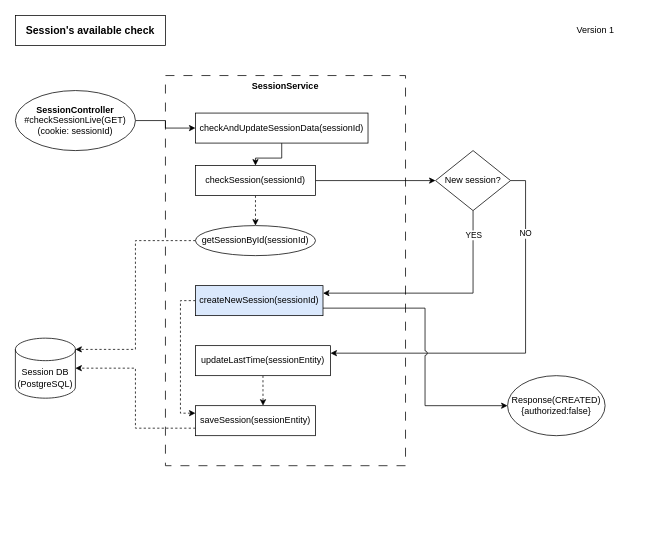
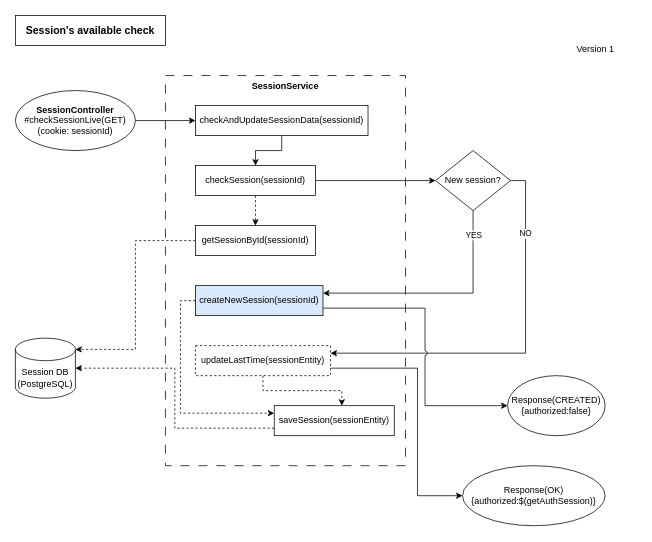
node "Version 1": moved (596, 30) -> (596, 49)
node "checkAndUpdateSessionData(sessionId)": moved (282, 128) -> (282, 120)
node "getSessionById(sessionId)": shape ellipse -> rectangle
node "updateLastTime(sessionEntity)": style solid -> dashed
node "saveSession(sessionEntity)": moved (255, 420) -> (334, 420)
edge "updateLastTime(sessionEntity)" -> "Response(OK) {authorized:$(getAuthSession)}": added
node "Response(OK) {authorized:$(getAuthSession)}": added
